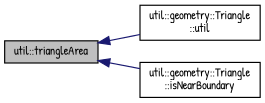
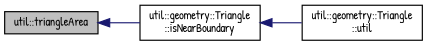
edge "util::geometry::Triangle ::util" -> "util::triangleArea": now "util::geometry::Triangle ::util" -> "util::geometry::Triangle ::isNearBoundary"
